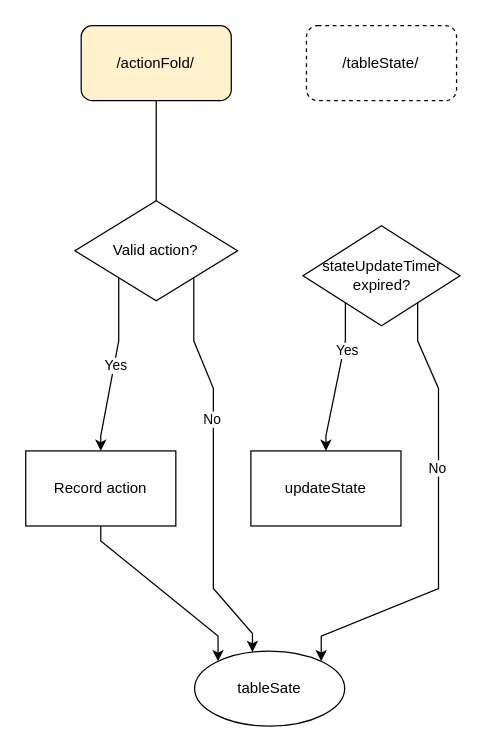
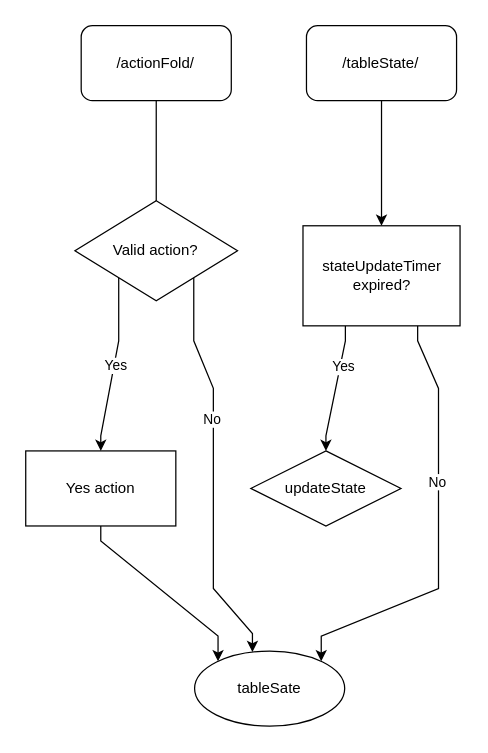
node "/actionFold/": fillcolor #fff2cc -> #ffffff
node "/tableState/": style dashed -> solid
edge "/tableState/" -> "stateUpdateTimer expired?": added
node "stateUpdateTimer expired?": shape diamond -> rectangle
node "Record action": label "Record action" -> "Yes action"
node "updateState": shape rectangle -> diamond
